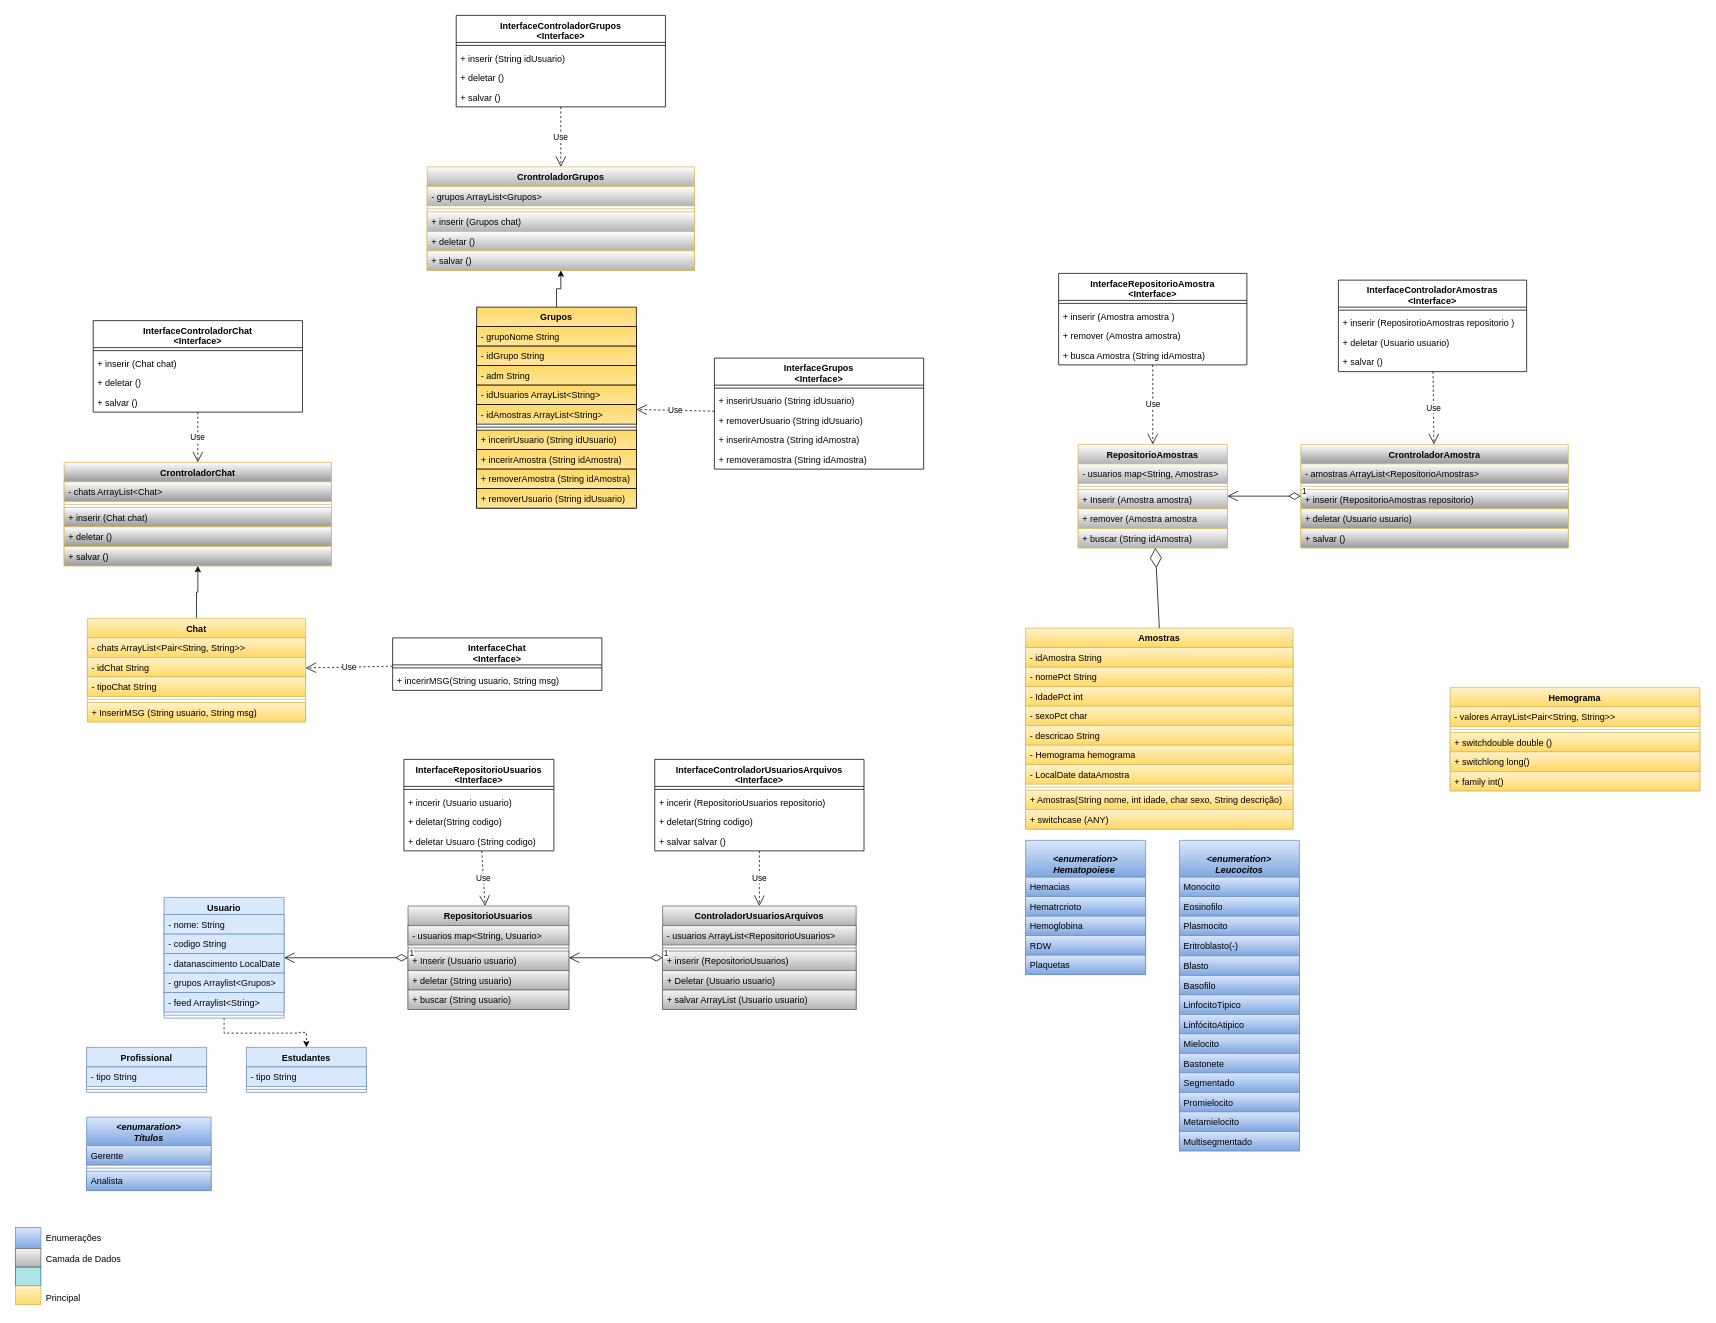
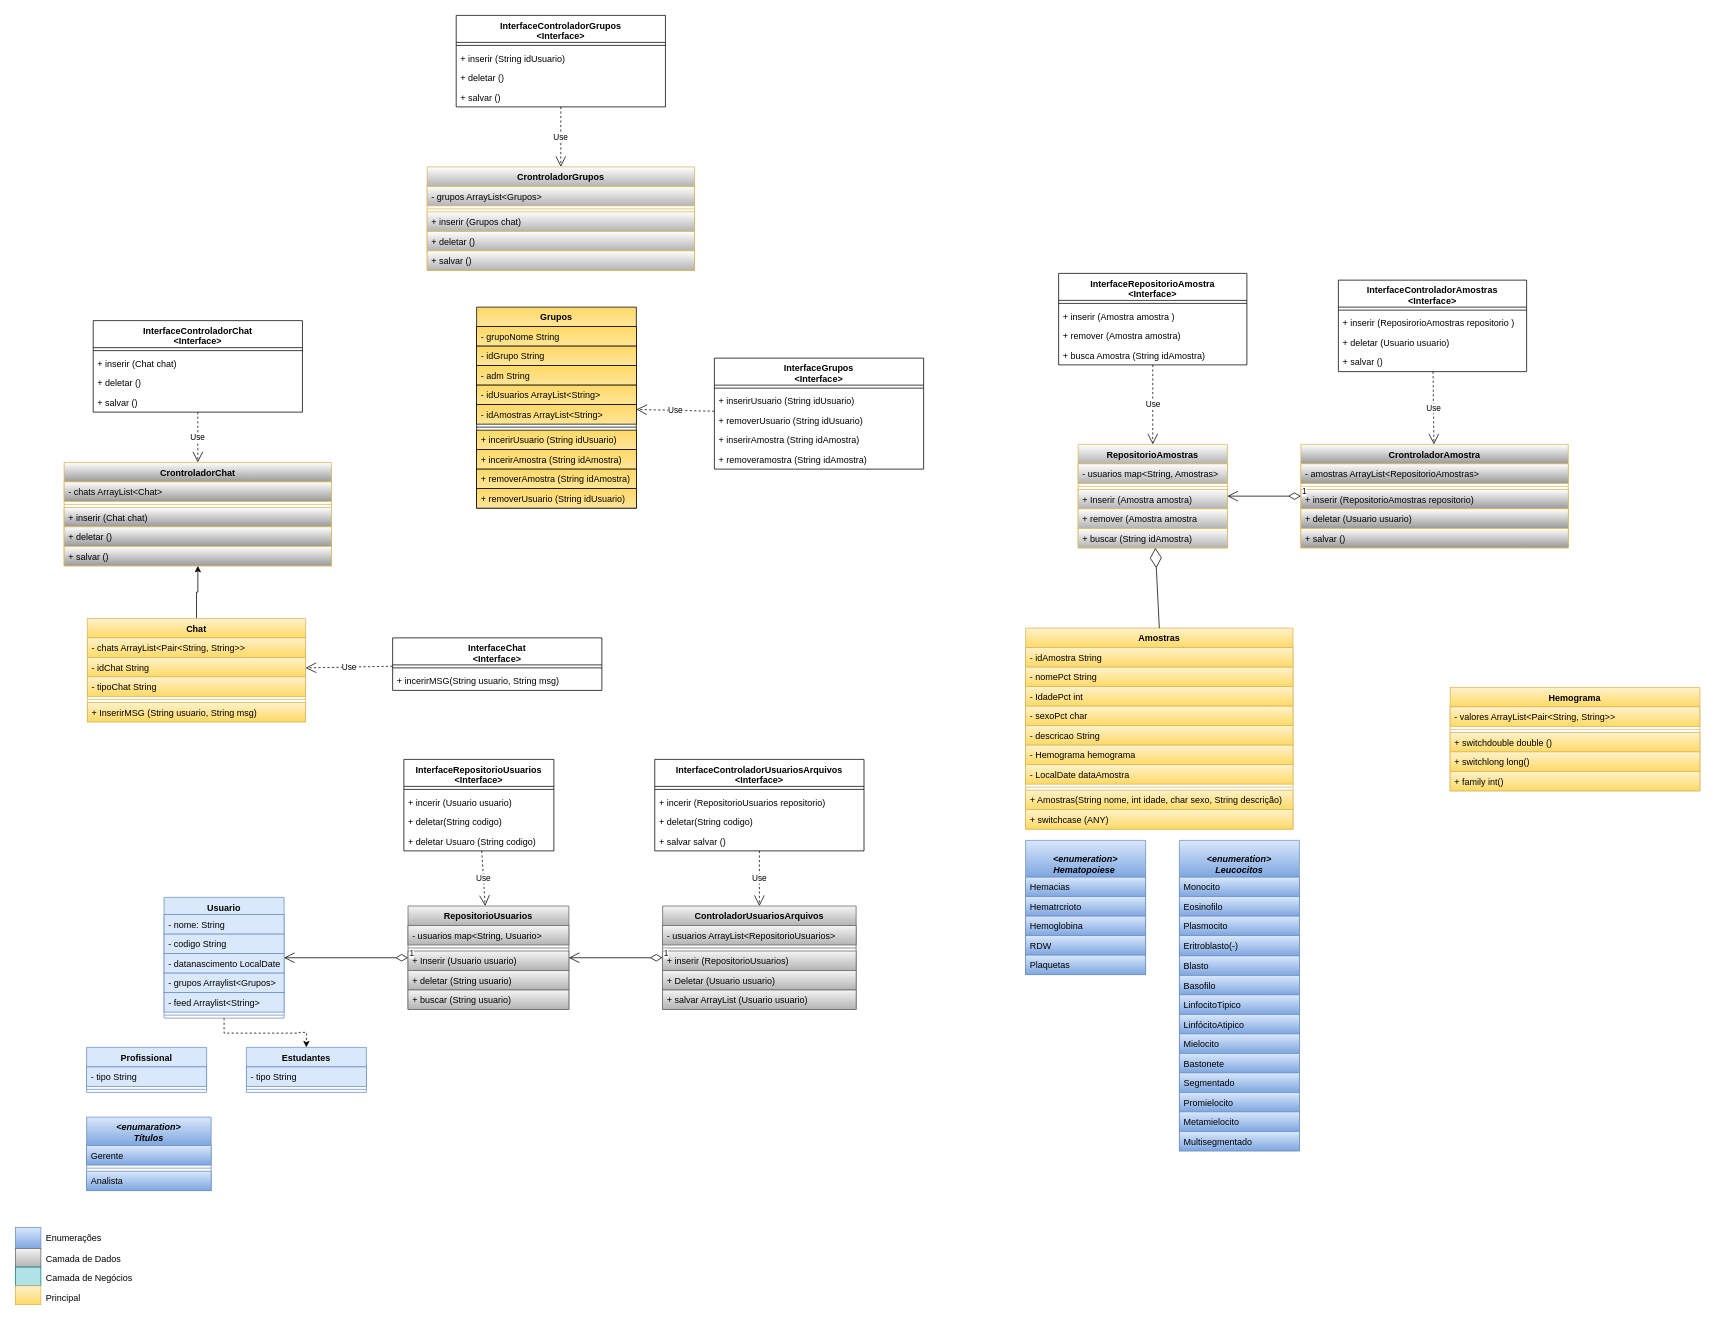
edge "Grupos" -> "CrontroladorGrupos": removed
node "Camada de Negócios": added
